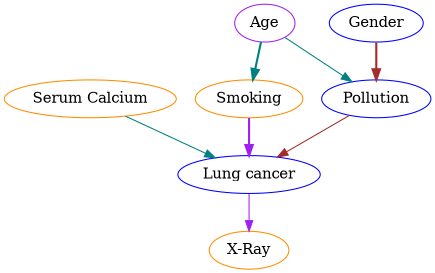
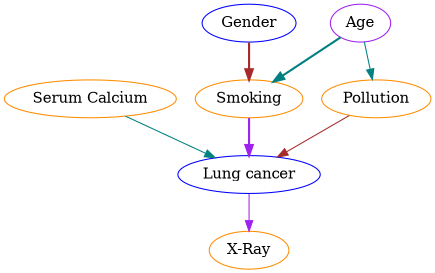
edge "Gender" -> "Pollution": now "Gender" -> "Smoking"
node "Pollution": color blue -> darkorange
